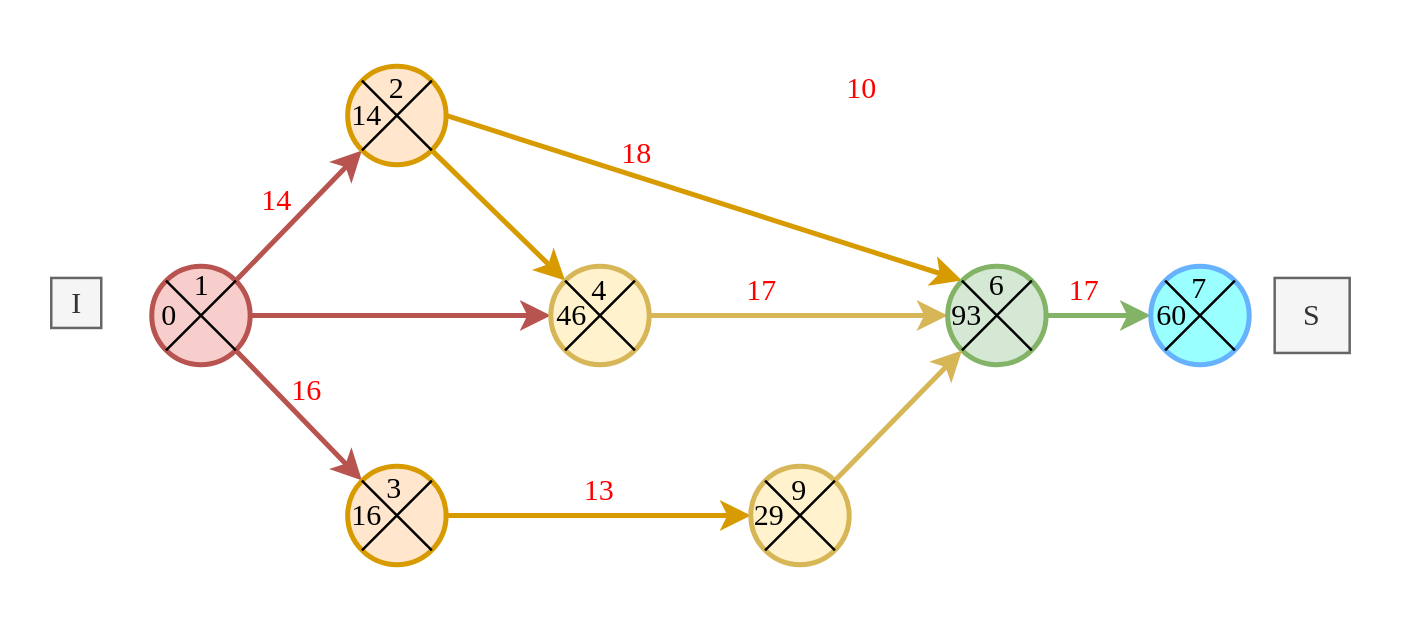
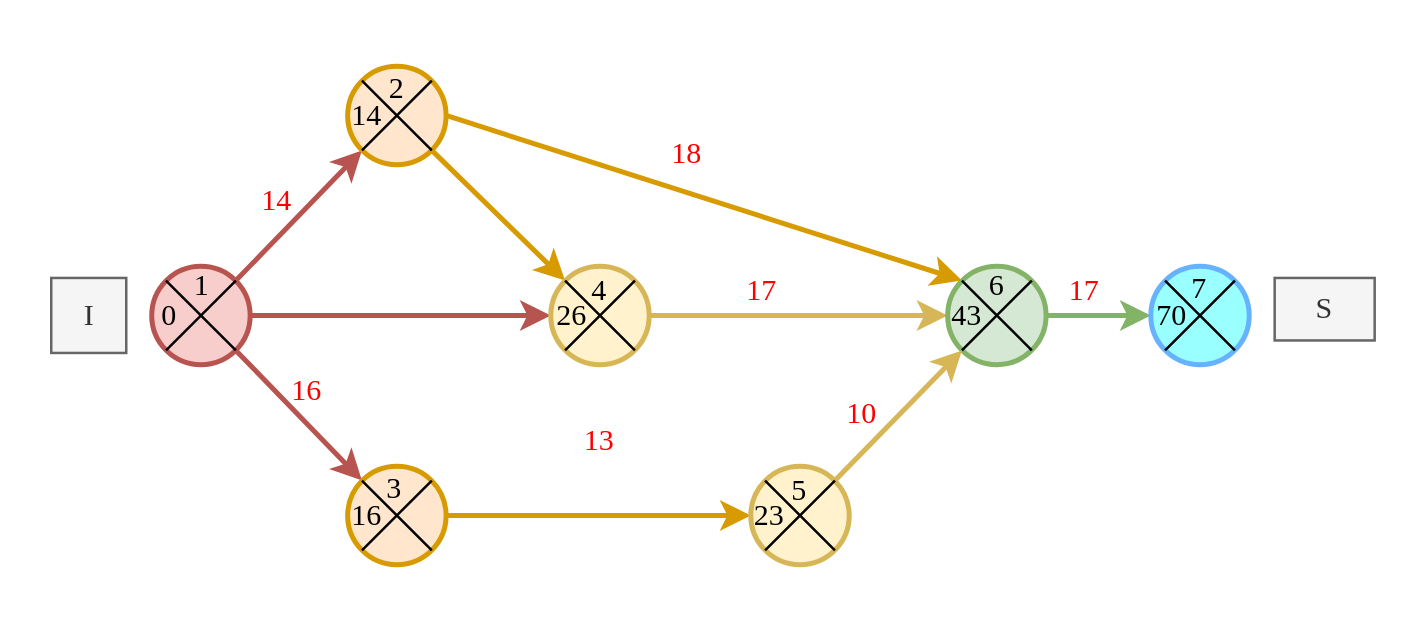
node "10": moved (862, 89) -> (862, 414)
node "18": moved (637, 154) -> (687, 154)
node "I": size 50x50 -> 75x75
node "S": size 75x75 -> 100x63
node "46": label "46" -> "26"
node "93": label "93" -> "43"
node "60": label "60" -> "70"
node "13": moved (599, 491) -> (599, 441)
node "9": label "9" -> "5"
node "29": label "29" -> "23"
